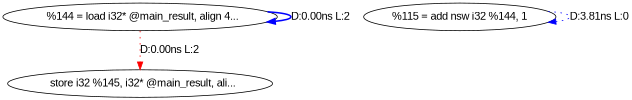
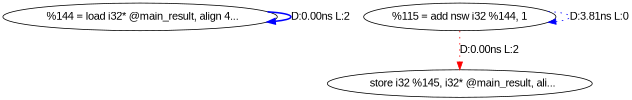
edge "%144 = load i32* @main_result, align 4..." -> "store i32 %145, i32* @main_result, ali...": now "%115 = add nsw i32 %144, 1" -> "store i32 %145, i32* @main_result, ali..."
